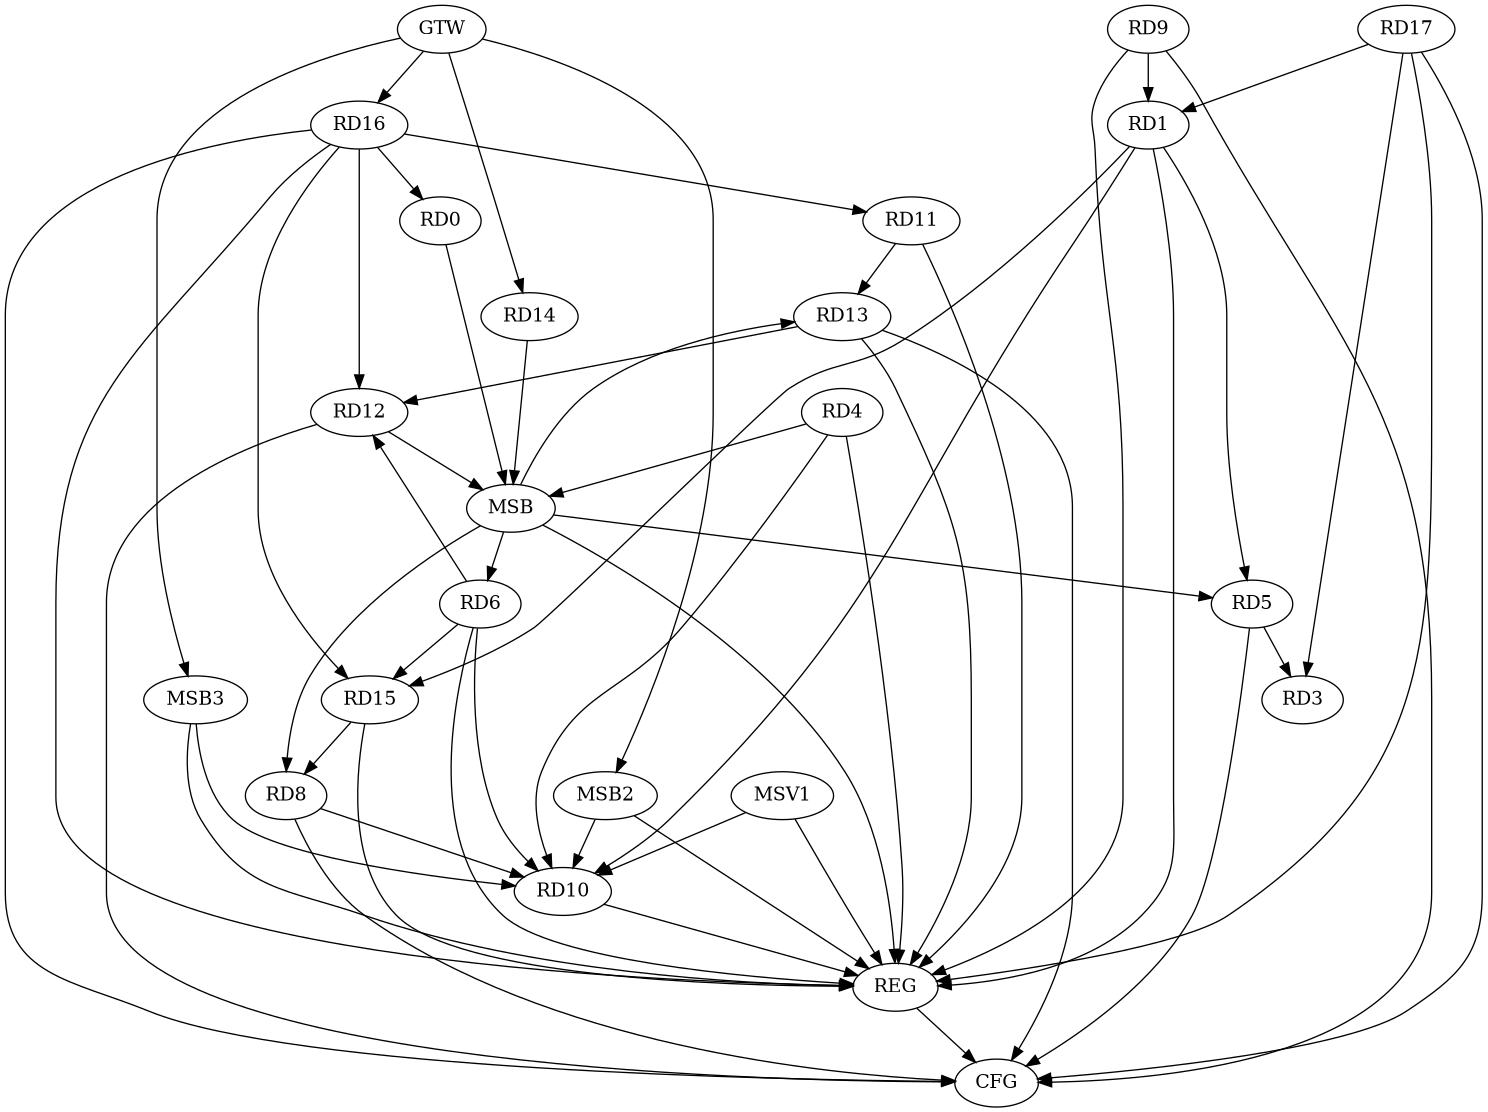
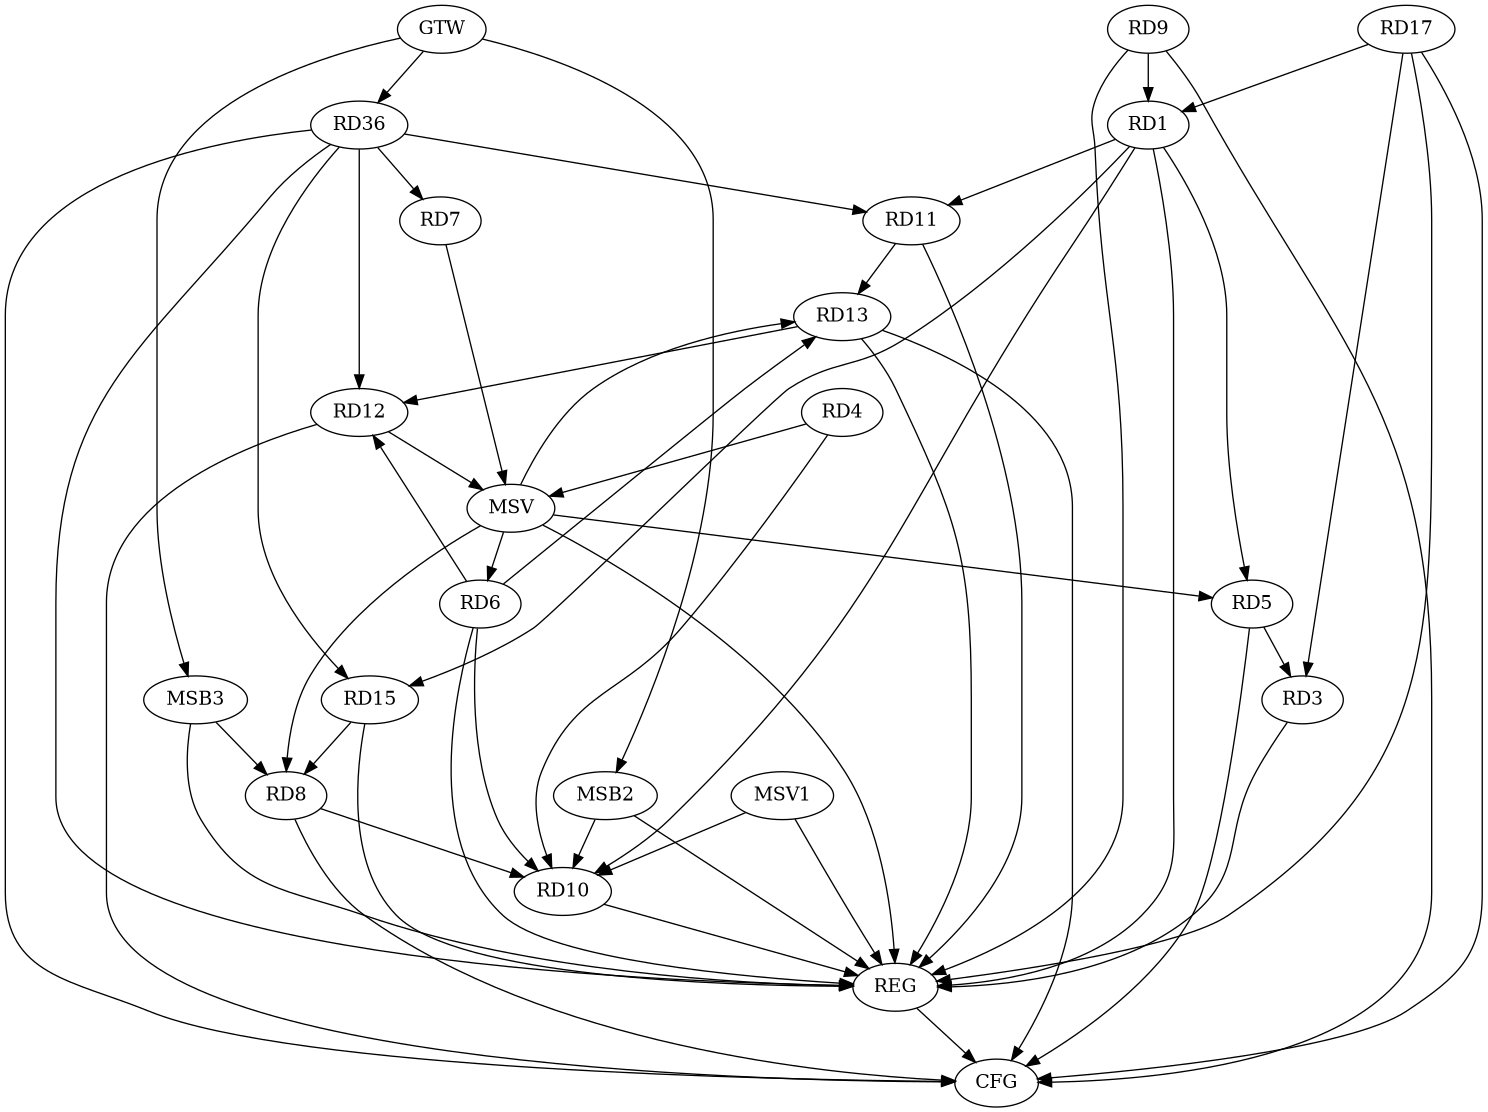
node "RD16": label "RD16" -> "RD36"
edge "RD1" -> "RD11": added
node "RD0": label "RD0" -> "RD7"
node "RD14": removed
node "MSB": label "MSB" -> "MSV"
edge "RD6" -> "RD15": now "RD6" -> "RD13"
edge "RD4" -> "REG": now "RD3" -> "REG"
edge "MSB3" -> "RD10": now "MSB3" -> "RD8"
